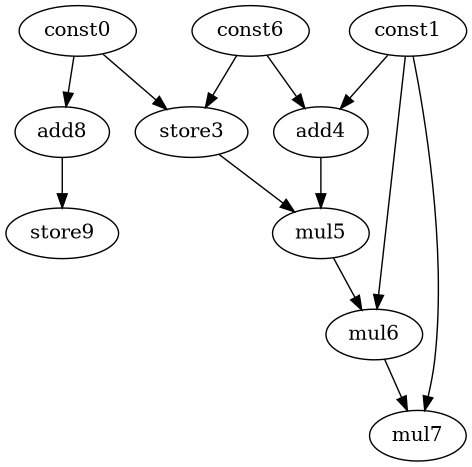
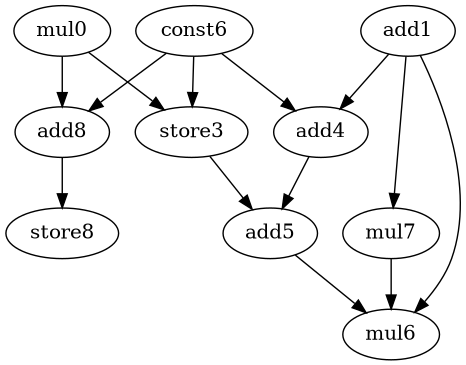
node "const0": label "const0" -> "mul0"
node "const1": label "const1" -> "add1"
edge "const6" -> "add8": added
node "store9": label "store9" -> "store8"
node "mul5": label "mul5" -> "add5"
edge "mul6" -> "mul7": reversed
